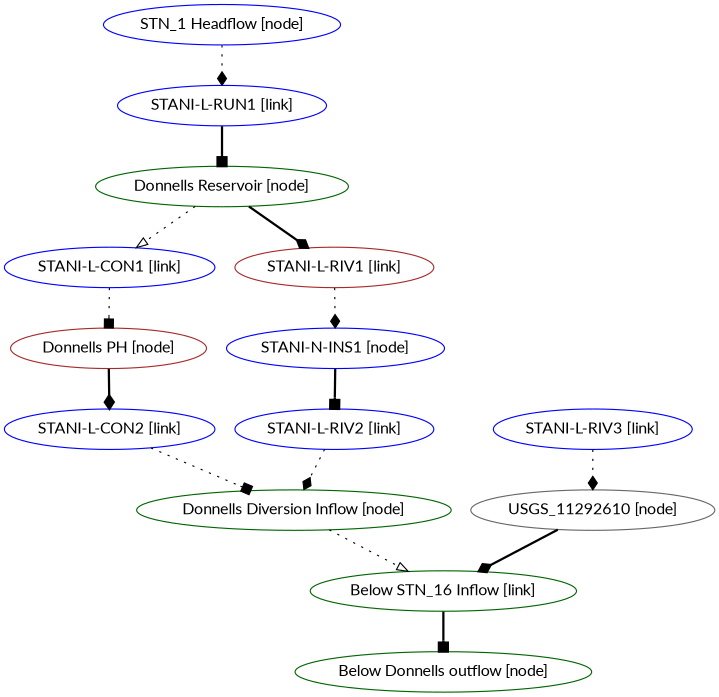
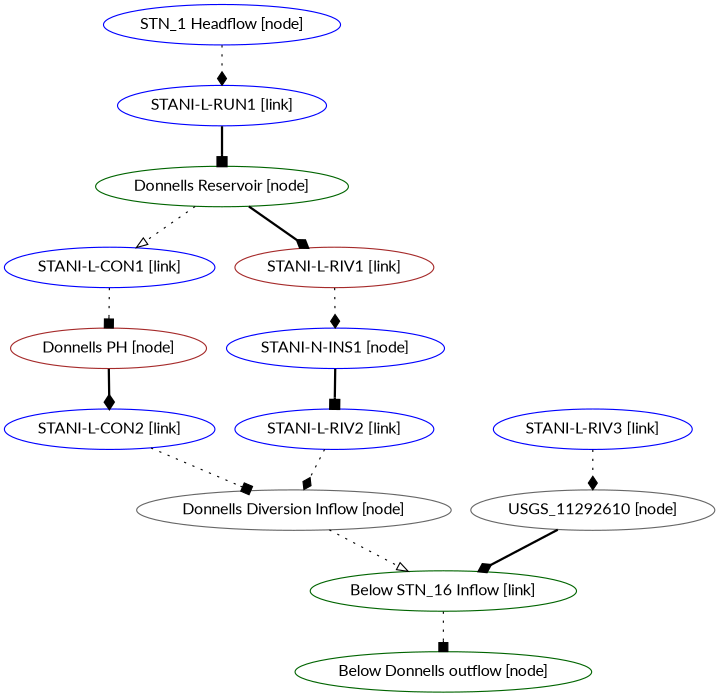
node "Donnells Diversion Inflow [node]": color darkgreen -> gray40
edge "Below STN_16 Inflow [link]" -> "Below Donnells outflow [node]": style bold -> dotted
